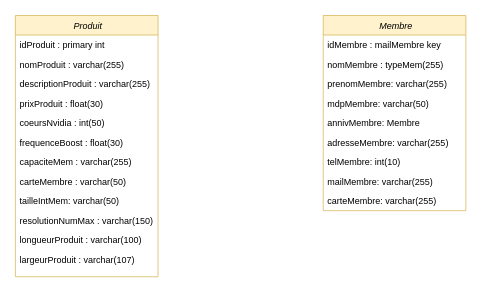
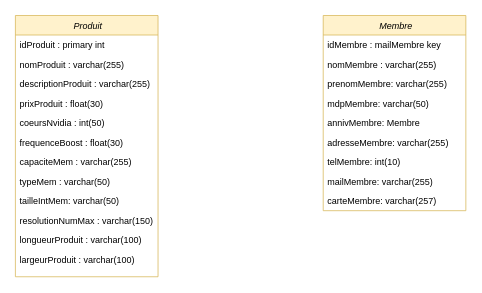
node "nomMembre : typeMem(255)": label "nomMembre : typeMem(255)" -> "nomMembre : varchar(255)"
node "carteMembre : varchar(50)": label "carteMembre : varchar(50)" -> "typeMem : varchar(50)"
node "carteMembre: varchar(255)": label "carteMembre: varchar(255)" -> "carteMembre: varchar(257)"
node "largeurProduit : varchar(107)": label "largeurProduit : varchar(107)" -> "largeurProduit : varchar(100)"
